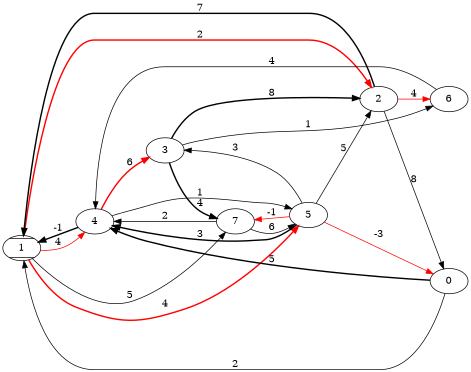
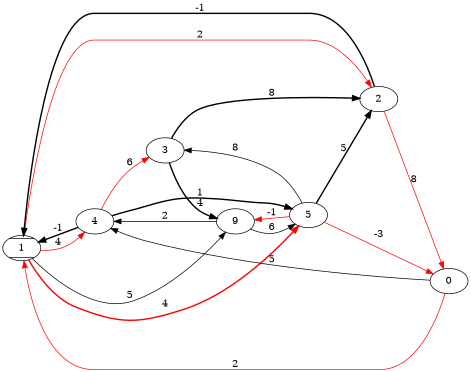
edge "2" -> "1": label "7" -> "-1"
edge "1" -> "2": style bold -> solid
node "6": removed
edge "5" -> "3": label "3" -> "8"
edge "5" -> "2": style solid -> bold
edge "4" -> "3": style bold -> solid
edge "2" -> "0": color black -> red
edge "4" -> "5": style solid -> bold
node "7": label "7" -> "9"
edge "5" -> "4": removed, label "3"
edge "0" -> "4": style bold -> solid
edge "0" -> "1": color black -> red
